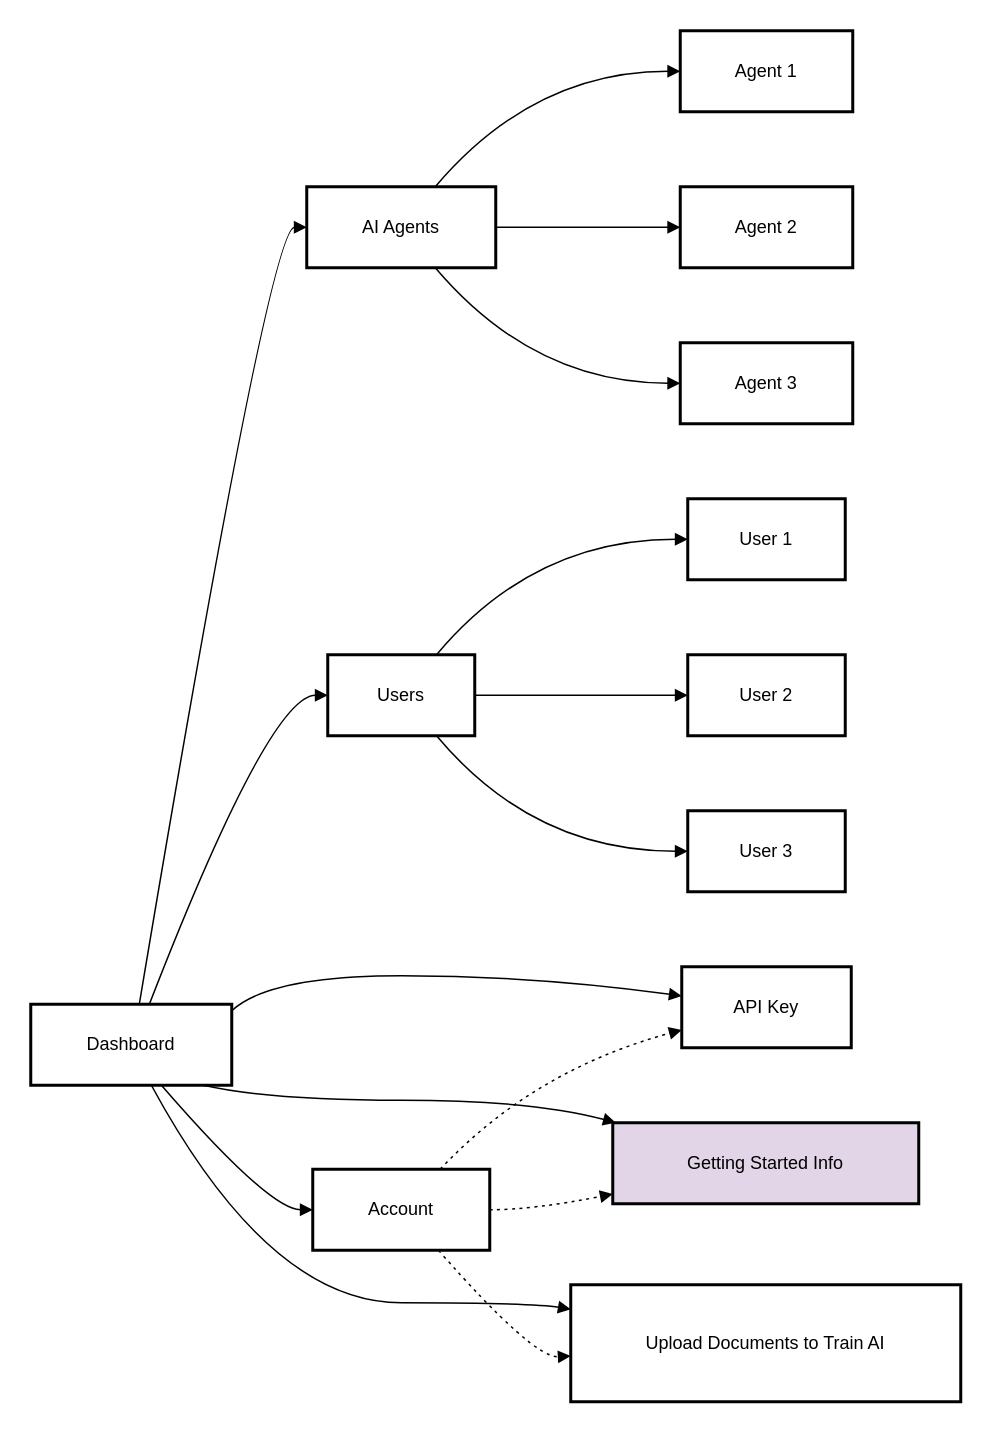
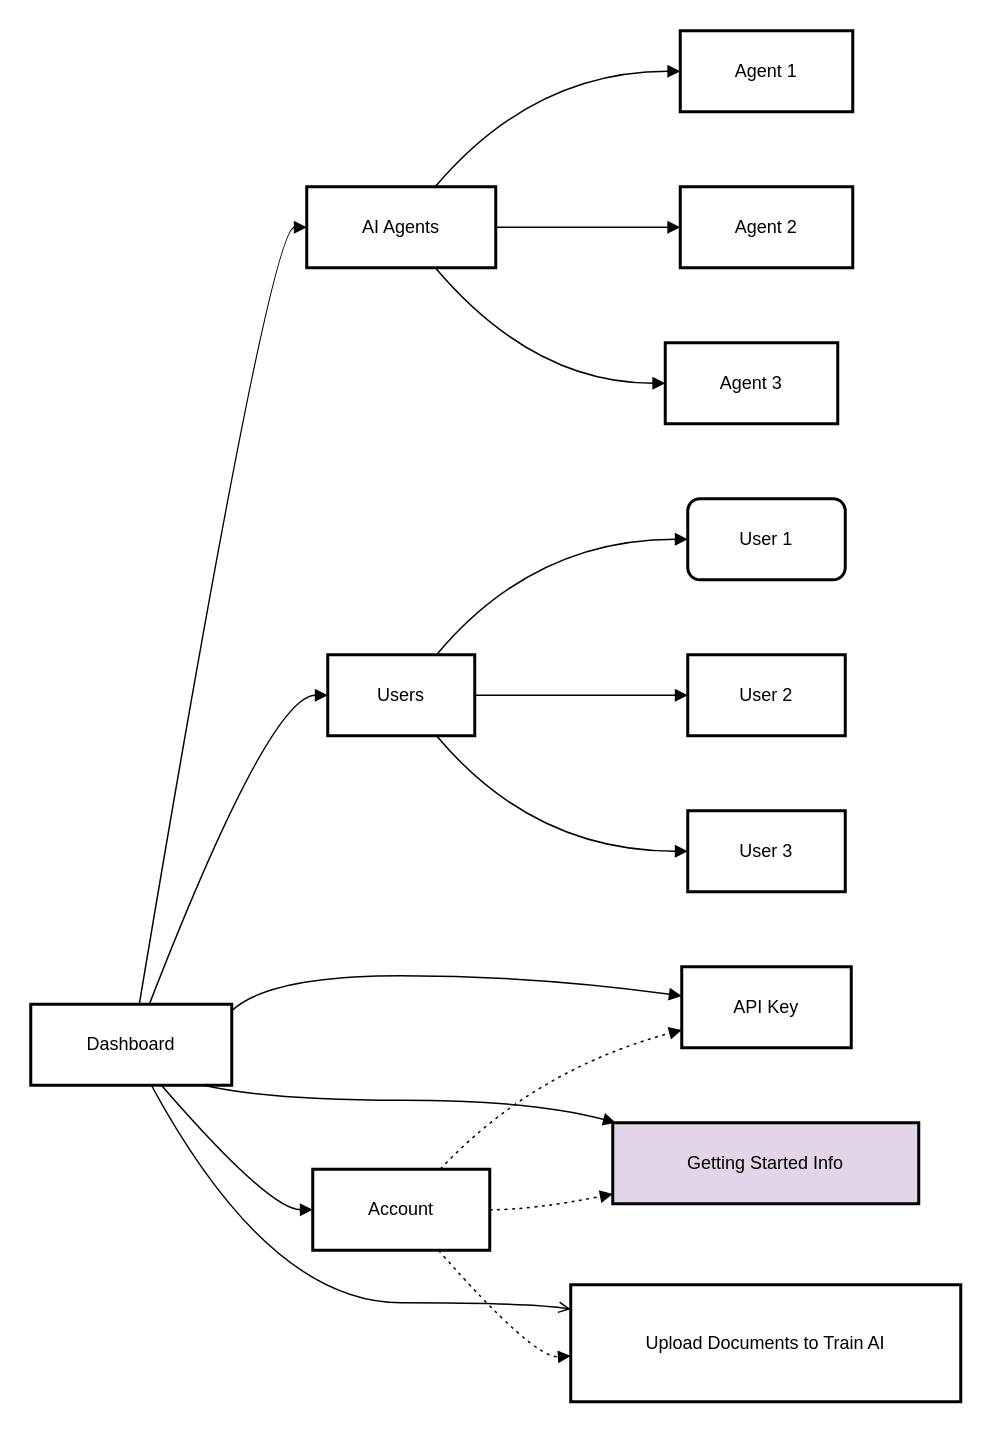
node "Agent 3": moved (767, 383) -> (752, 383)
node "User 1": shape rectangle -> rounded rectangle
edge "Dashboard" -> "Upload Documents to Train AI": arrowhead block -> open
